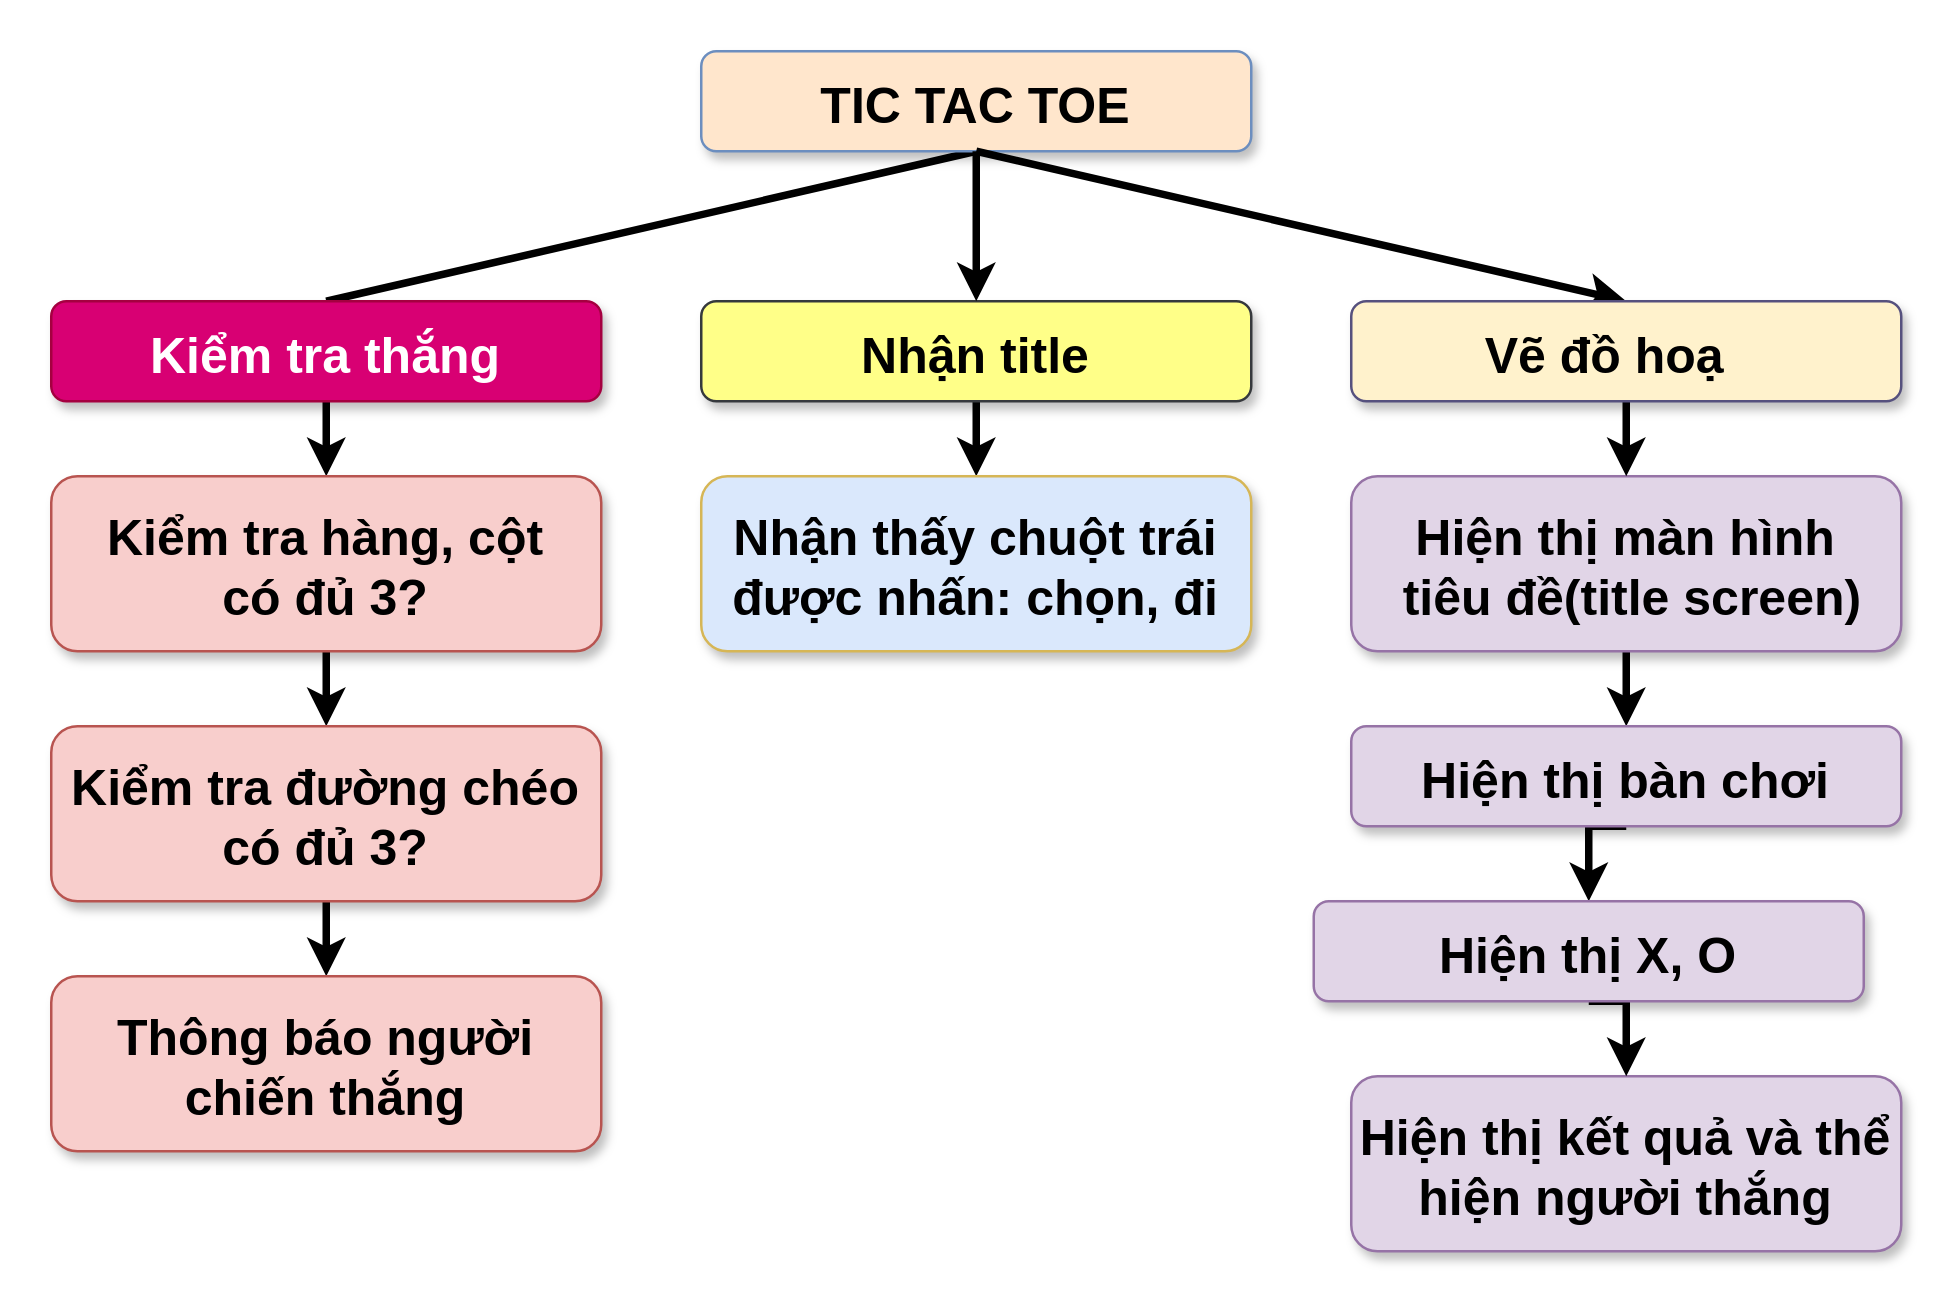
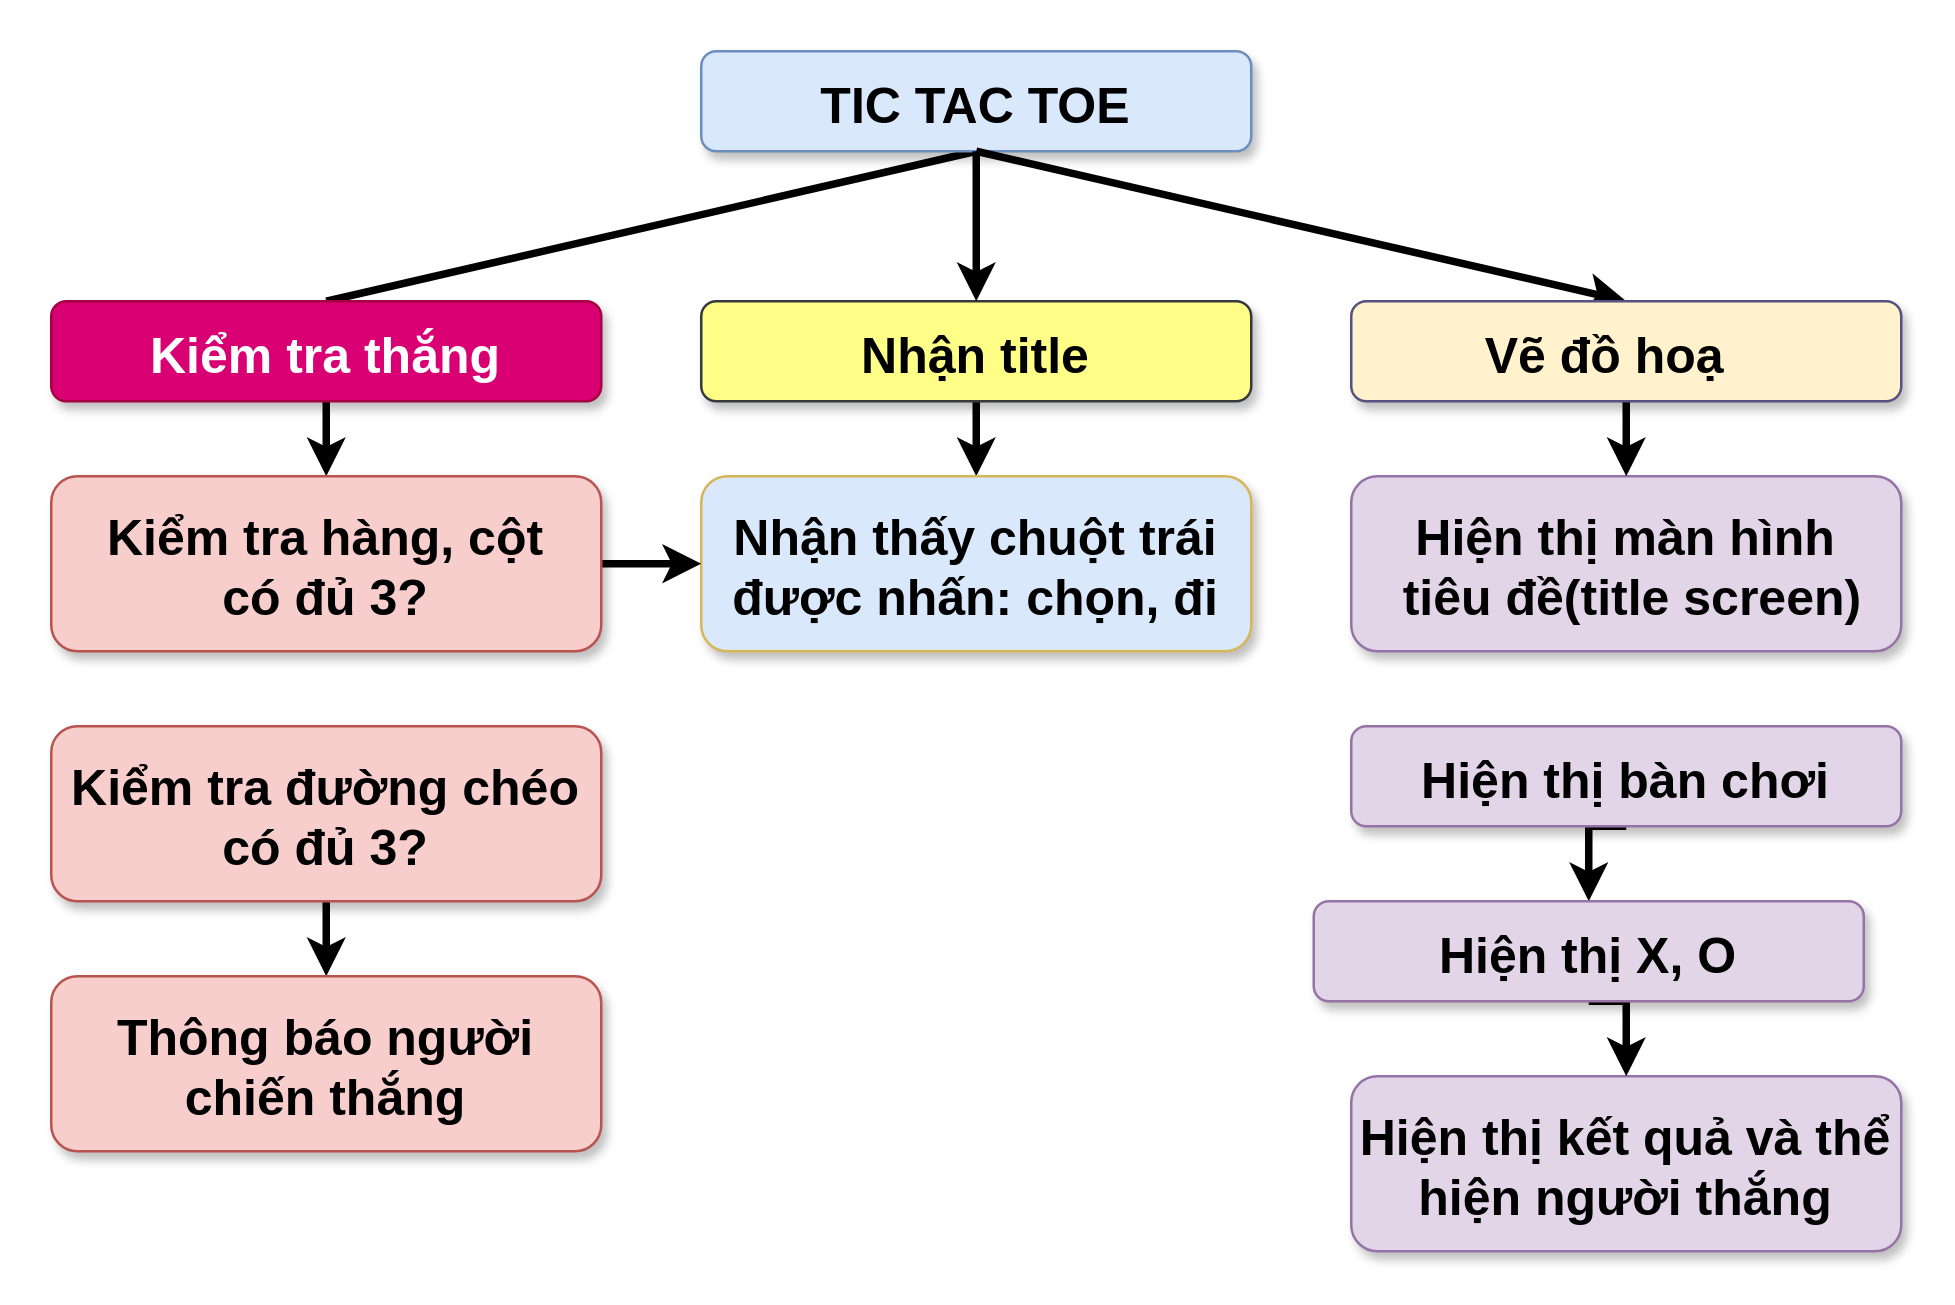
node "TIC TAC TOE": fillcolor #ffe6cc -> #dae8fc
edge "Kiểm tra hàng, cột có đủ 3?" -> "Kiểm tra đường chéo có đủ 3?": now "Kiểm tra hàng, cột có đủ 3?" -> "Nhận thấy chuột trái được nhấn: chọn, đi"
edge "Hiện thị màn hình tiêu đề(title screen)" -> "Hiện thị bàn chơi": removed
